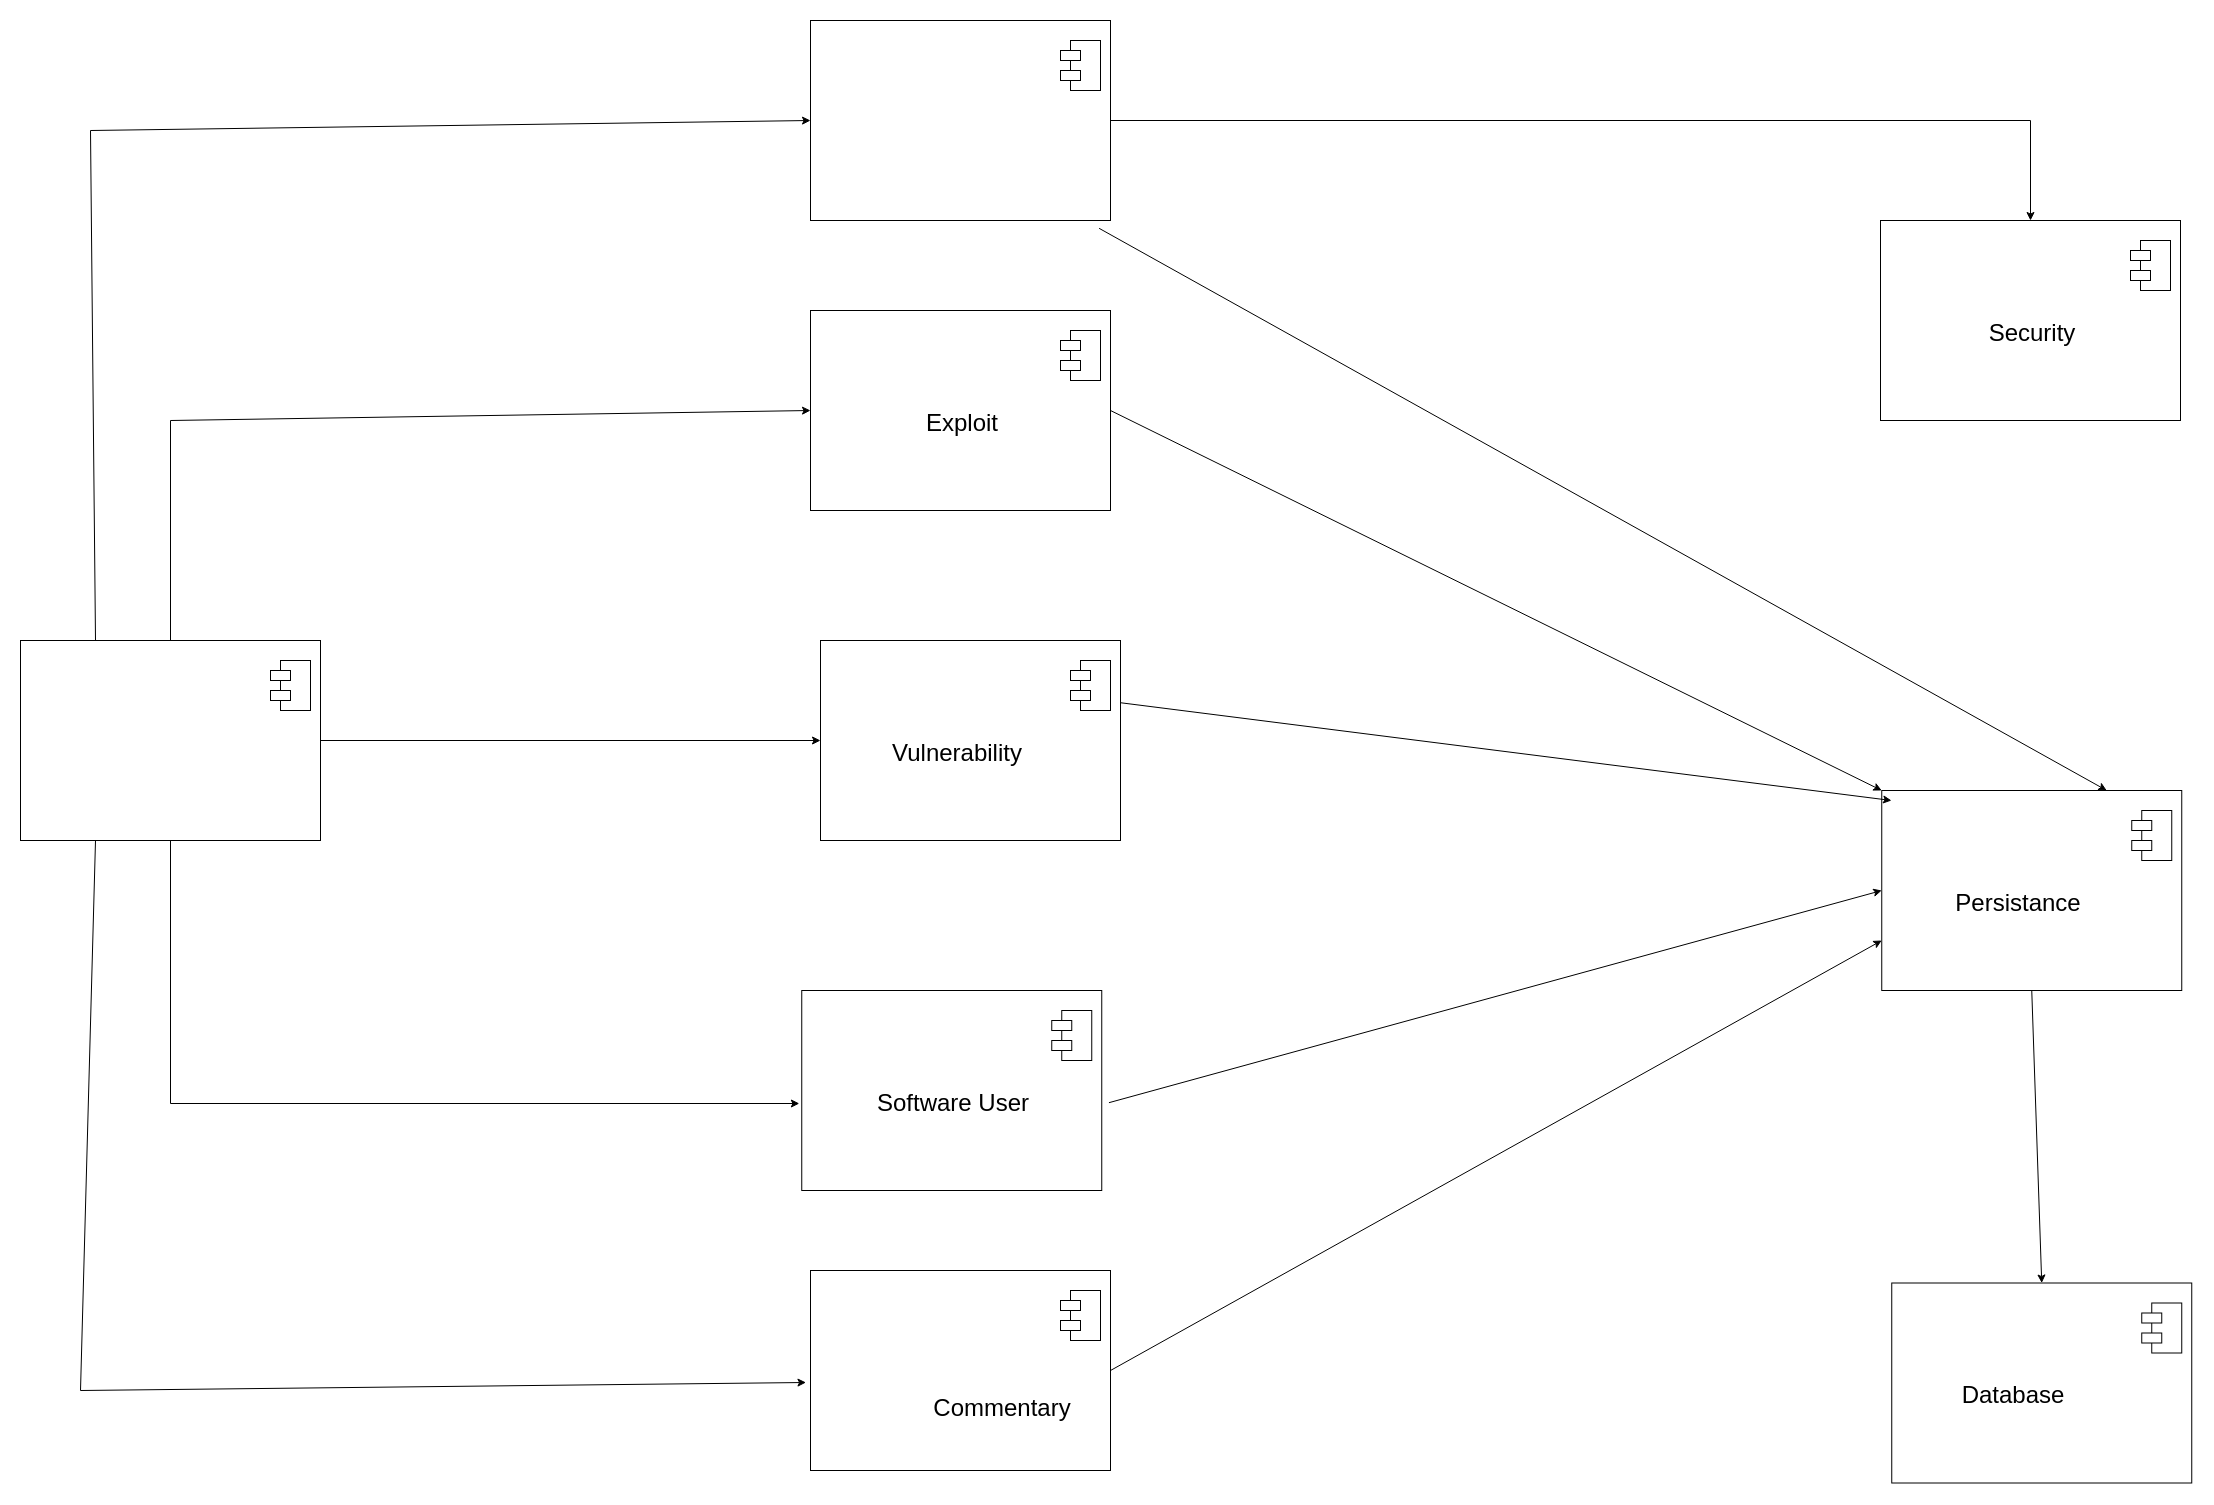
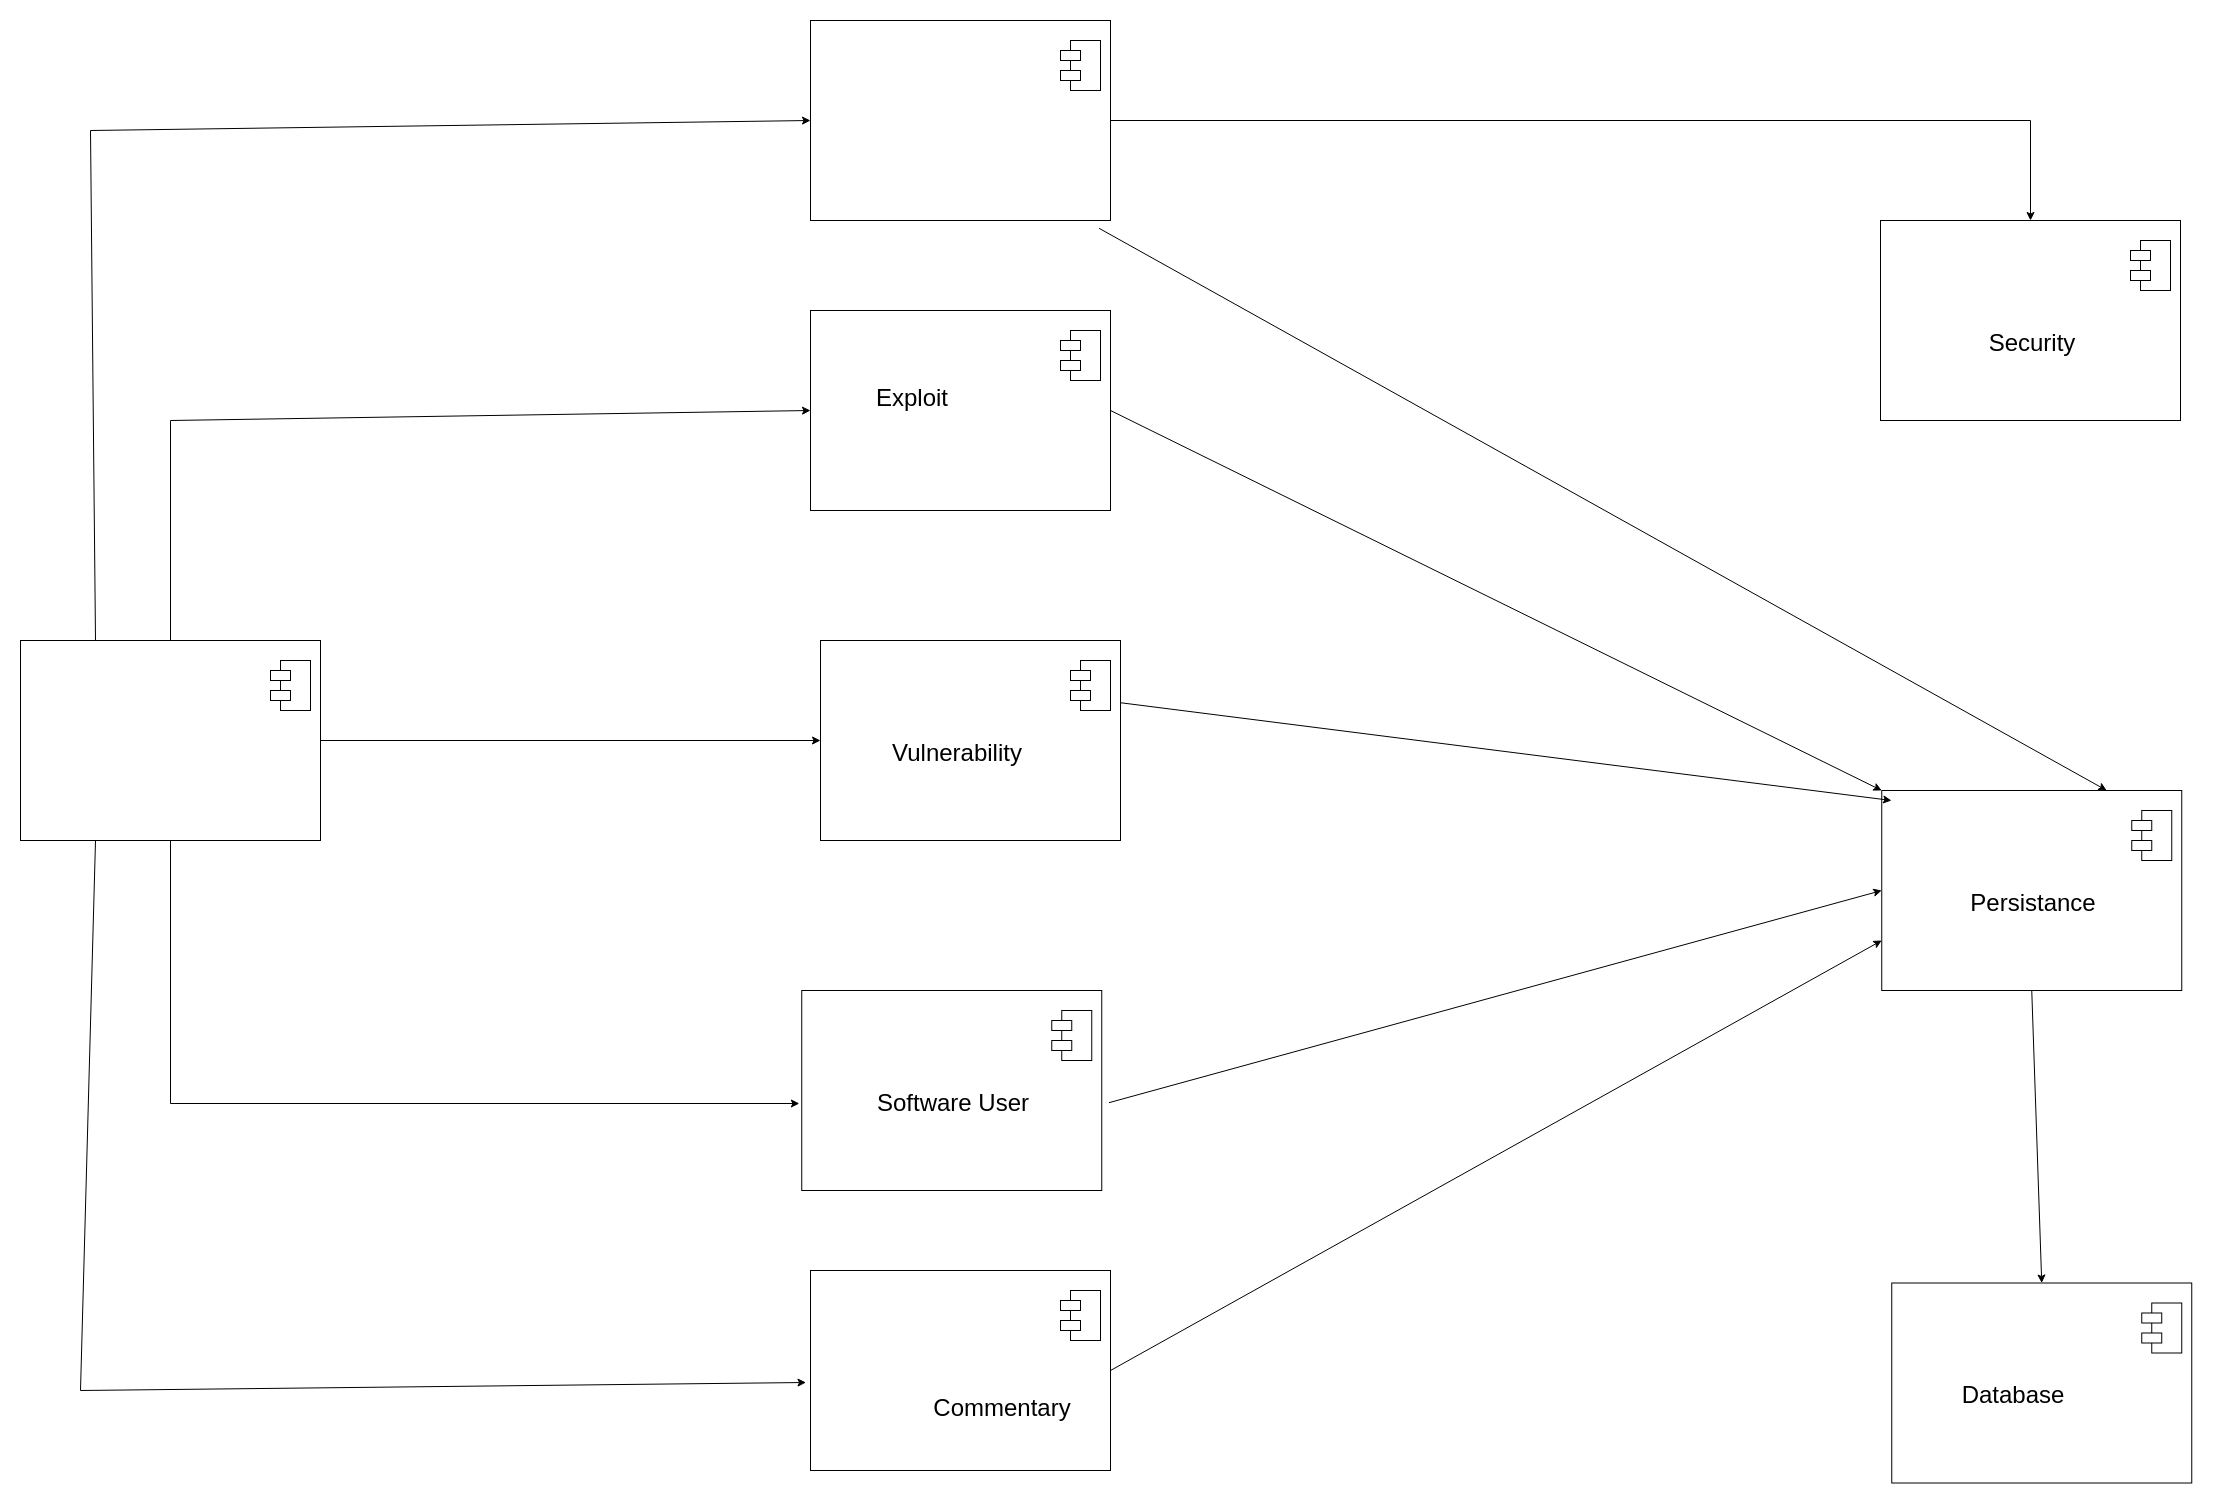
node "Security": moved (2032, 333) -> (2032, 343)
node "Exploit": moved (962, 423) -> (912, 398)
node "Persistance": moved (2018, 903) -> (2033, 903)
